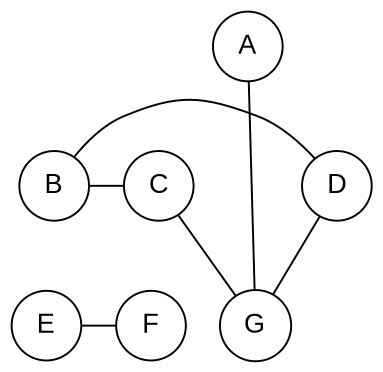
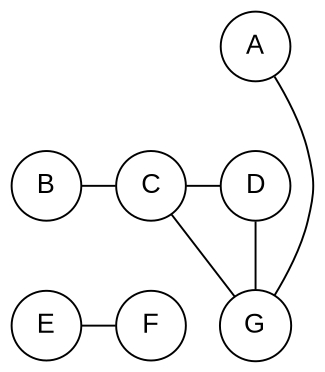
edge "B" -- "D": now "C" -- "D"
